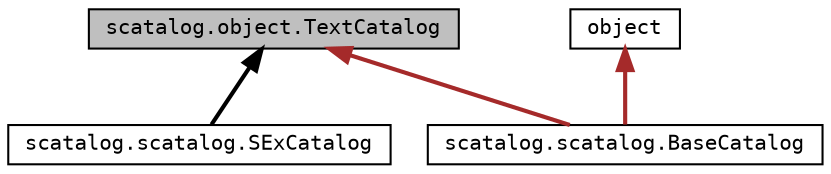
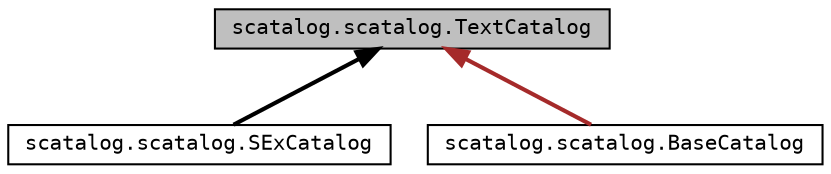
node "scatalog.object.TextCatalog": label "scatalog.object.TextCatalog" -> "scatalog.scatalog.TextCatalog"
node "object": removed
